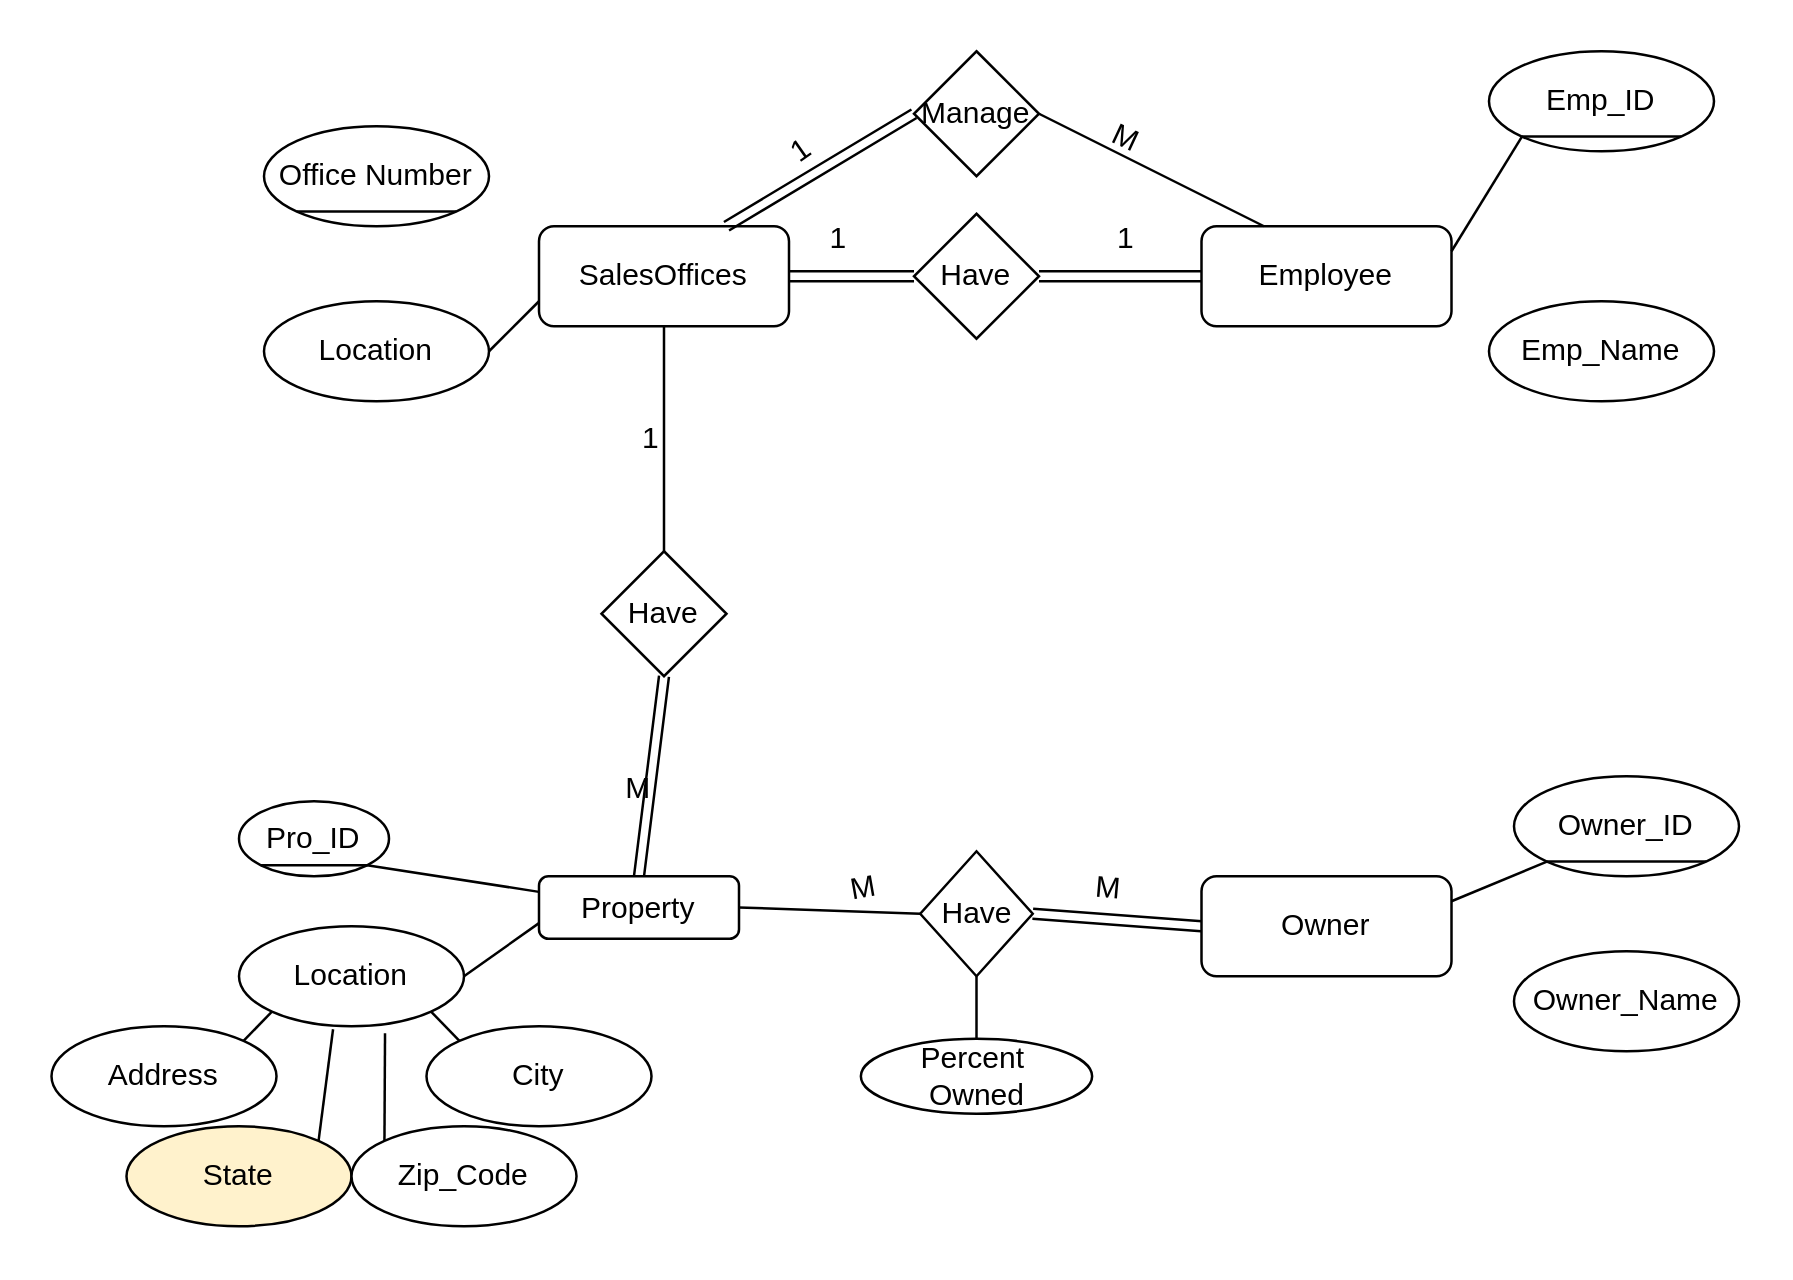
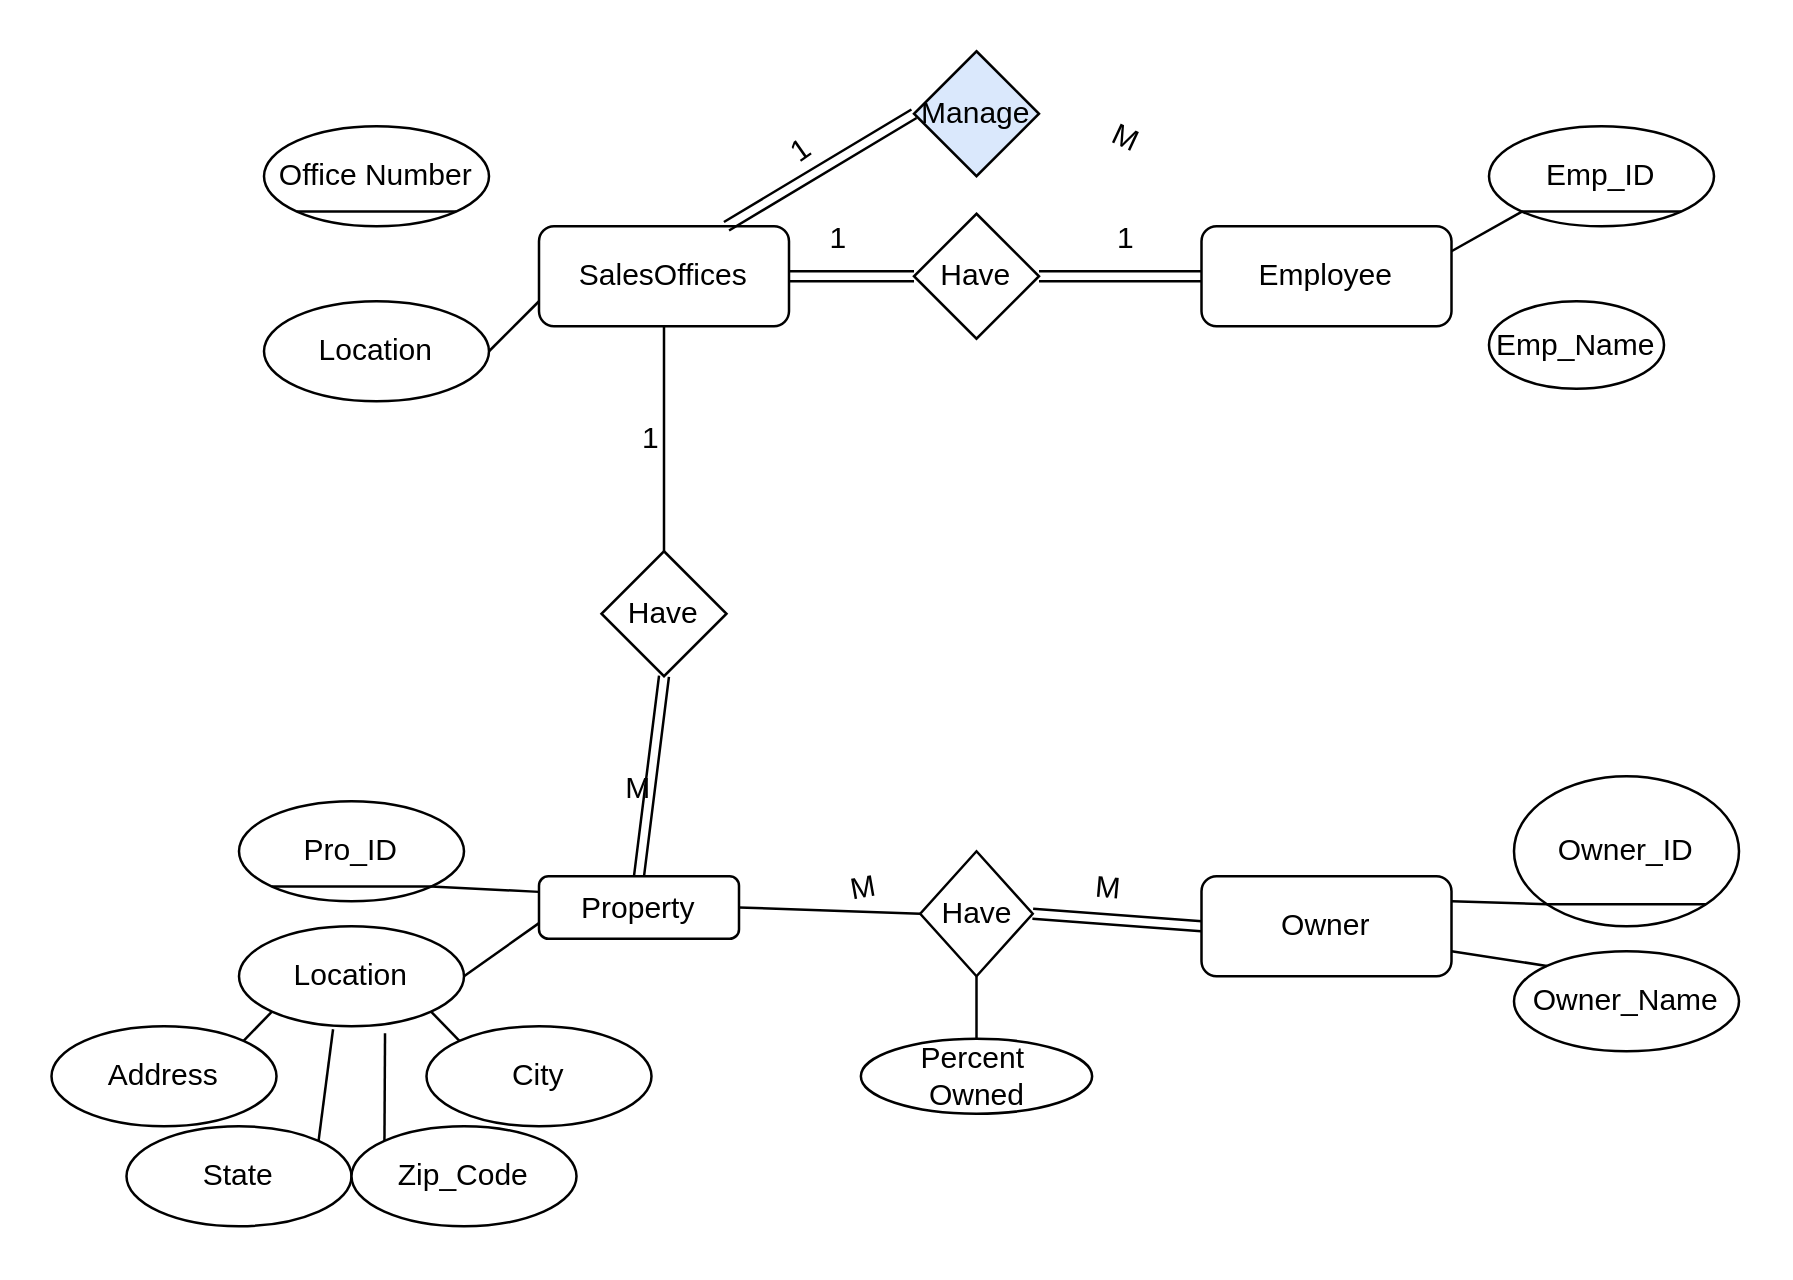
node "Emp_ID": moved (1601, 101) -> (1601, 176)
node "Manage": fillcolor #ffffff -> #dae8fc
edge "Manage" -- "Employee": removed
node "Emp_Name": size 225x100 -> 175x88
node "Owner_ID": size 225x100 -> 225x150
node "Pro_ID": size 150x75 -> 225x100
edge "Owner" -- "Owner_Name": added
node "State": fillcolor #fff2cc -> #ffffff
